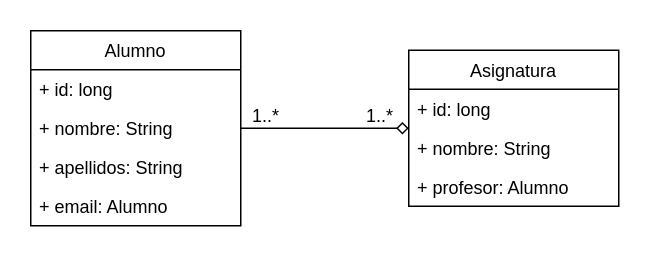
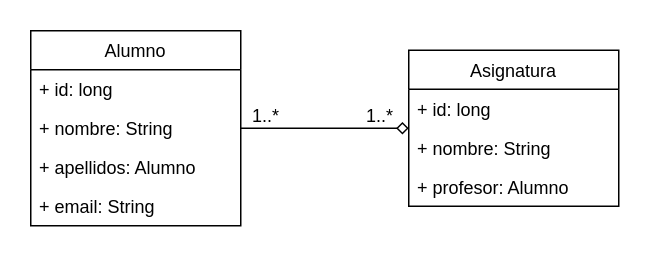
node "+ apellidos: String": label "+ apellidos: String" -> "+ apellidos: Alumno"
node "+ email: Alumno": label "+ email: Alumno" -> "+ email: String"
